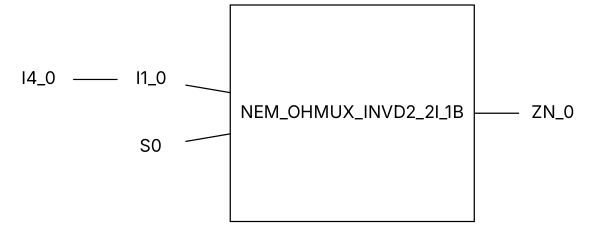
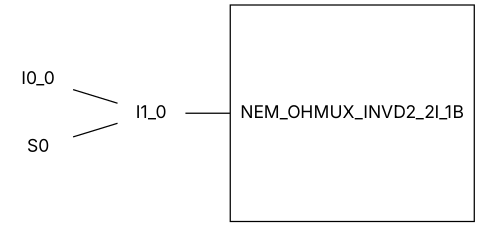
node "I4_0": label "I4_0" -> "I0_0"
node "ZN_0": removed
edge "NEM_OHMUX_INVD2_2I_1B" -- "S0": now "I1_0" -- "S0"
